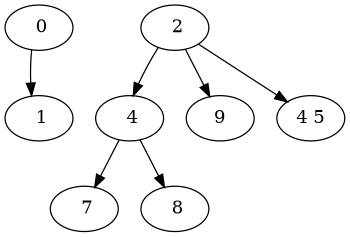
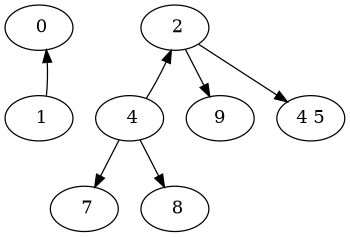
edge "2" -> "4": reversed
edge "0" -> "1": reversed
